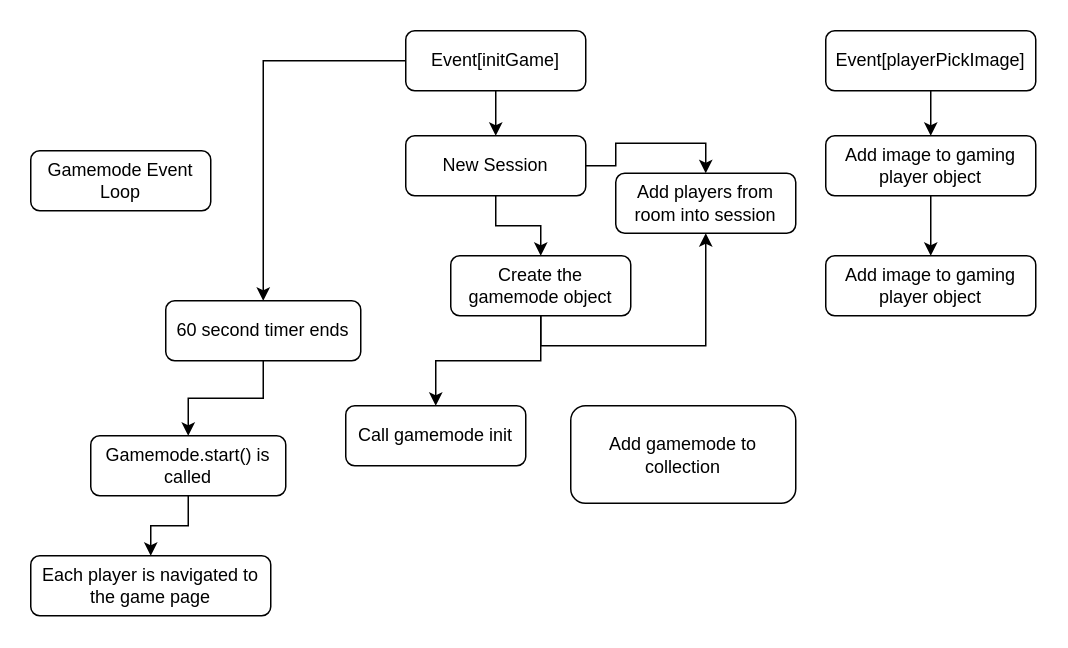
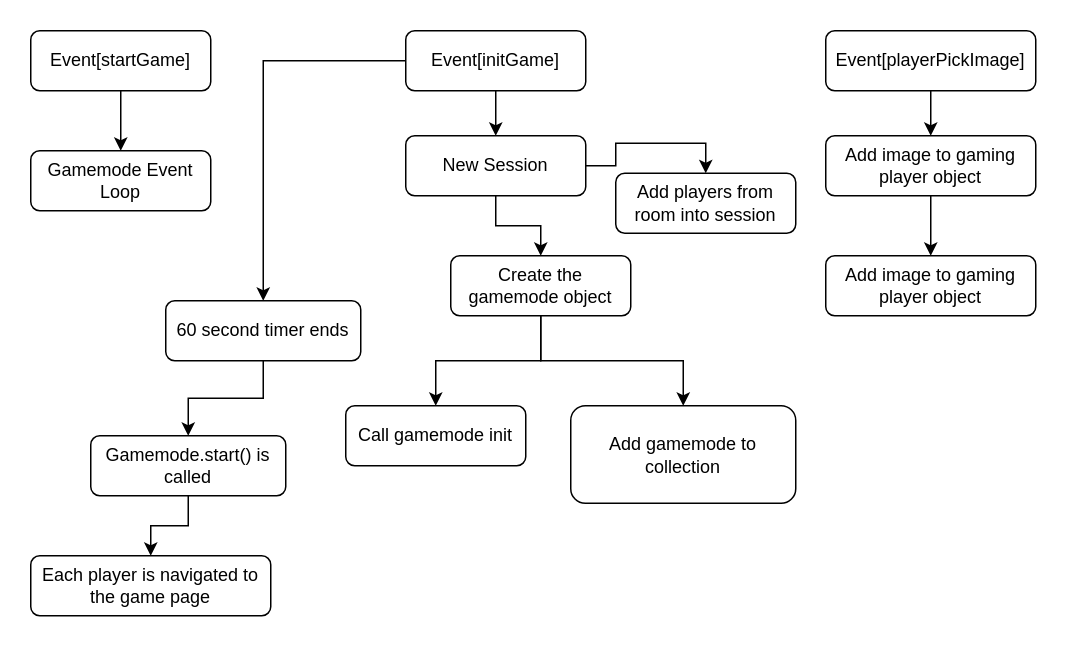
node "Event[startGame]": added
edge "Event[startGame]" -> "Gamemode Event Loop": added
edge "Create the gamemode object" -> "Add players from room into session": now "Create the gamemode object" -> "Add gamemode to collection"
